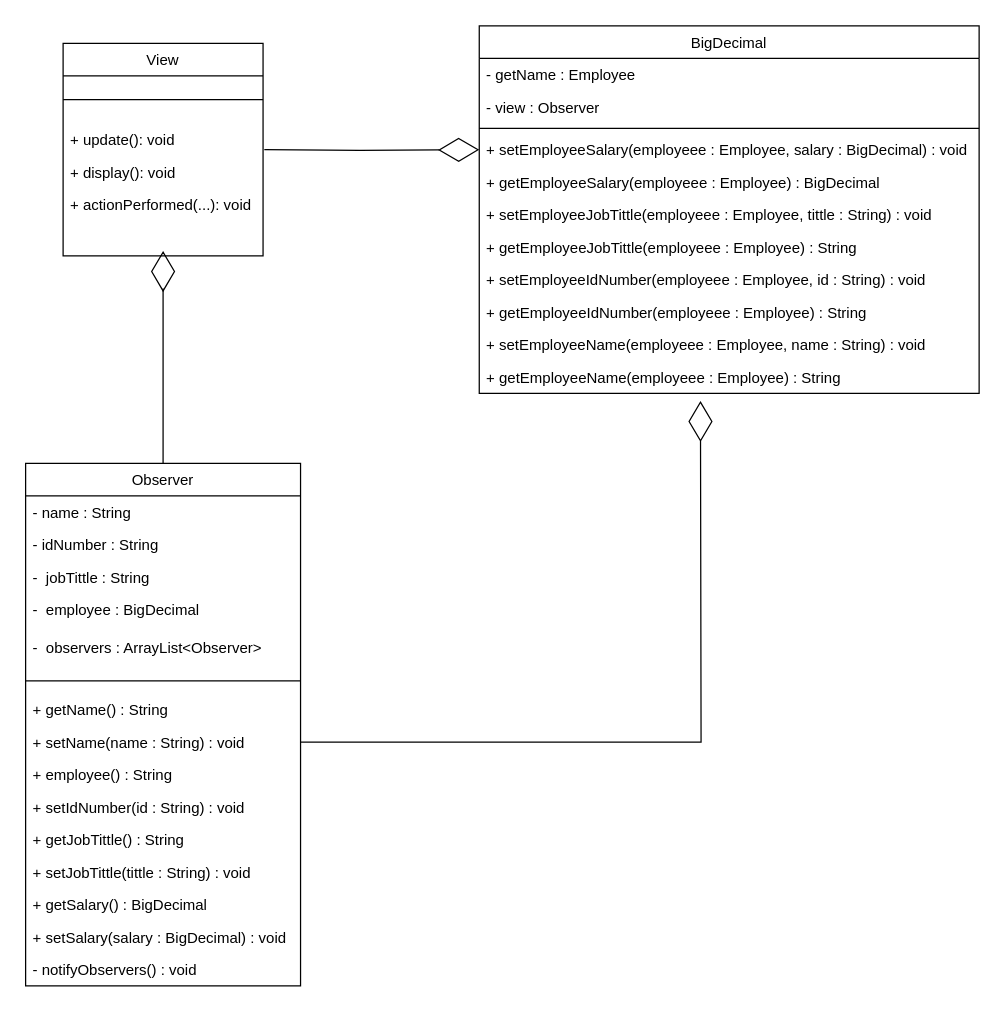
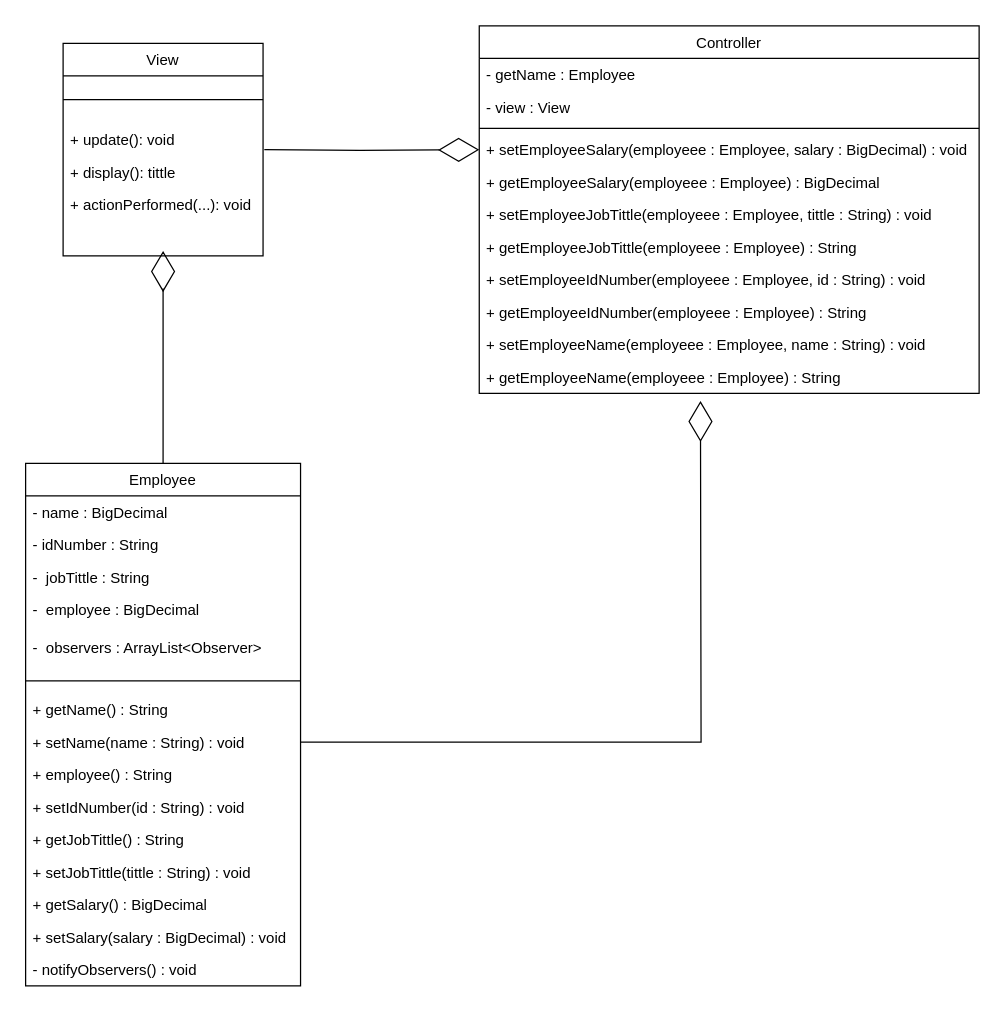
node "BigDecimal": label "BigDecimal" -> "Controller"
node "- view : Observer": label "- view : Observer" -> "- view : View"
node "+ display(): void": label "+ display(): void" -> "+ display(): tittle"
node "Observer": label "Observer" -> "Employee"
node "- name : String": label "- name : String" -> "- name : BigDecimal"
